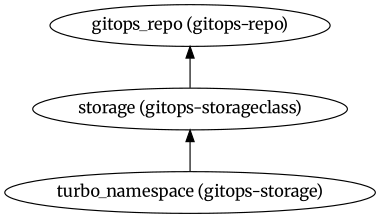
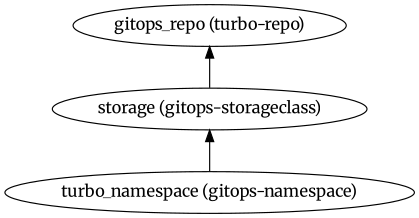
node "gitops_repo (gitops-repo)": label "gitops_repo (gitops-repo)" -> "gitops_repo (turbo-repo)"
node "turbo_namespace (gitops-storage)": label "turbo_namespace (gitops-storage)" -> "turbo_namespace (gitops-namespace)"
